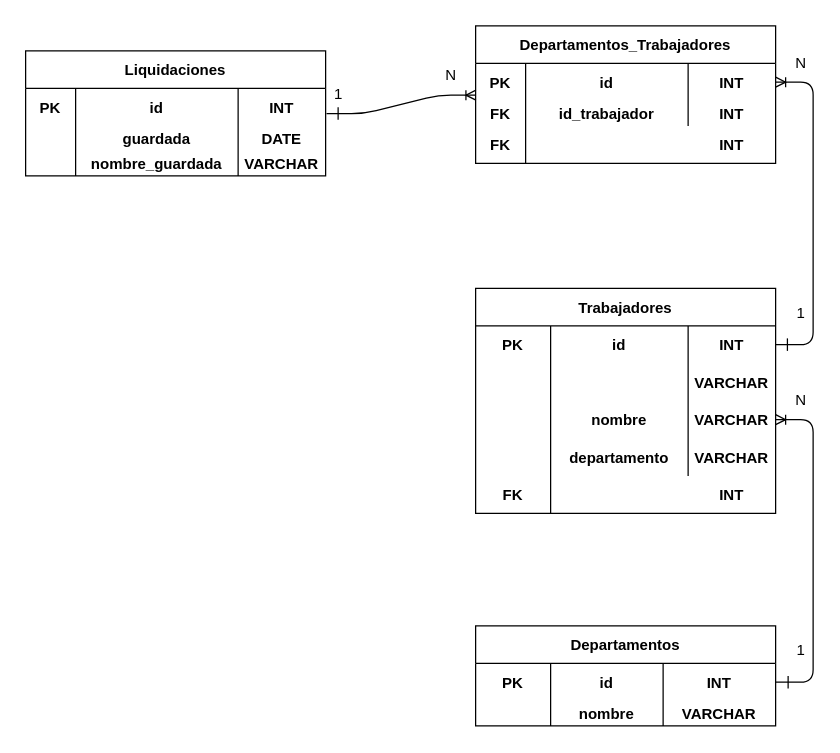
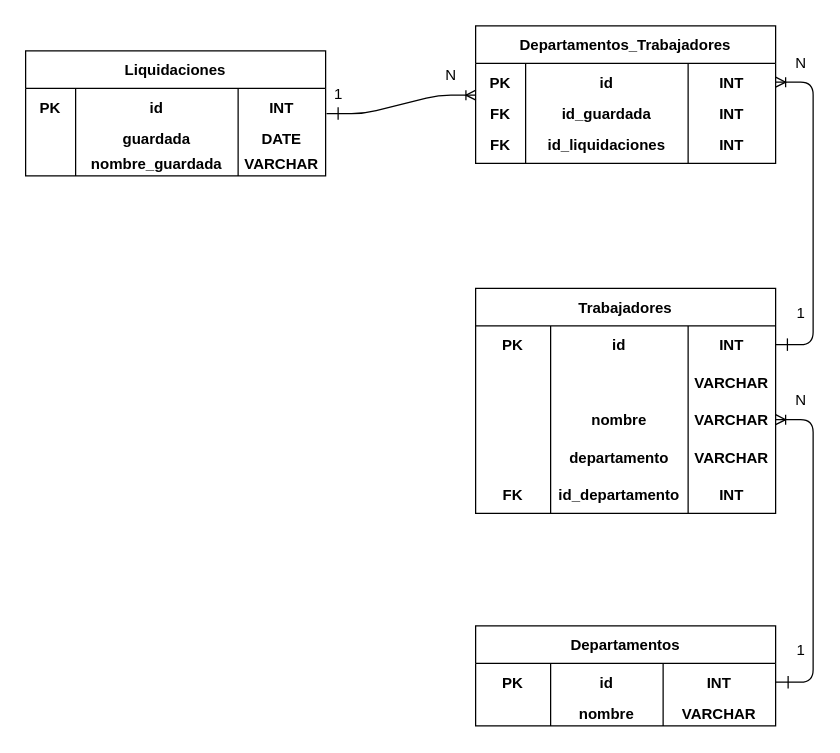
node "id_trabajador": label "id_trabajador" -> "id_guardada"
node "id_liquidaciones": added
node "id_departamento": added
